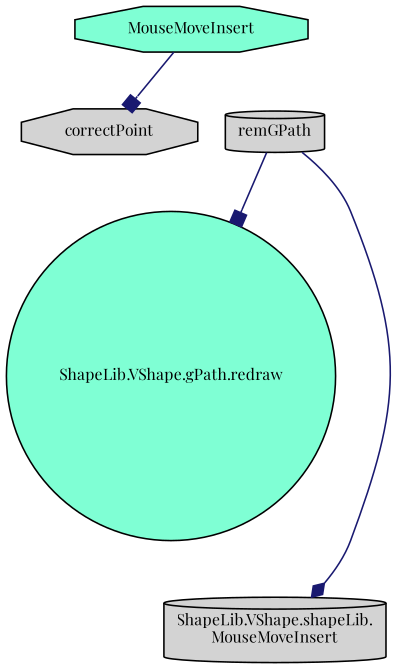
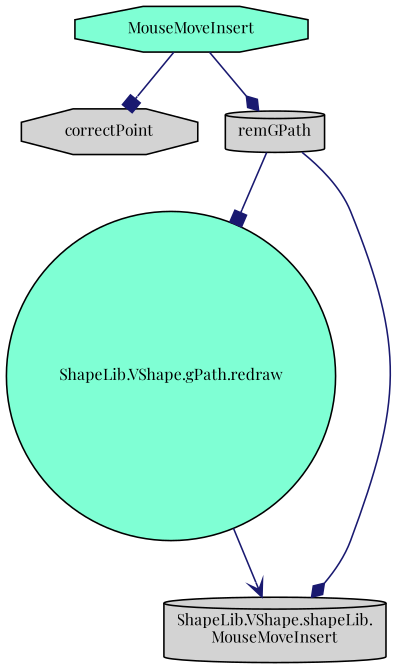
edge "MouseMoveInsert" -> "remGPath": added
edge "ShapeLib.VShape.gPath.redraw" -> "ShapeLib.VShape.shapeLib. MouseMoveInsert": added
